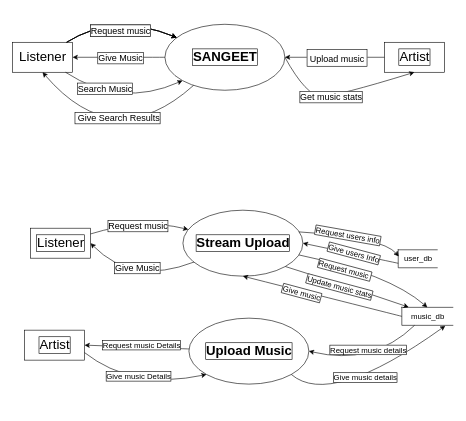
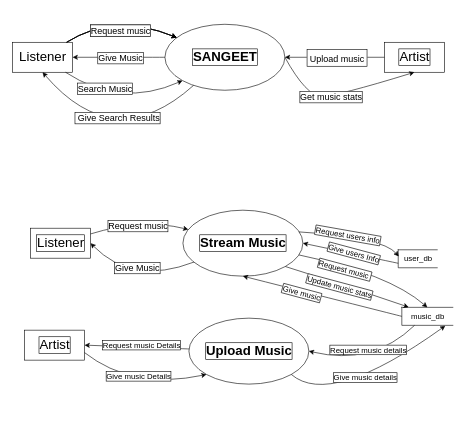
node "Stream Upload": label "Stream Upload" -> "Stream Music"
